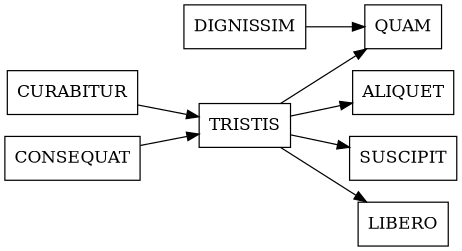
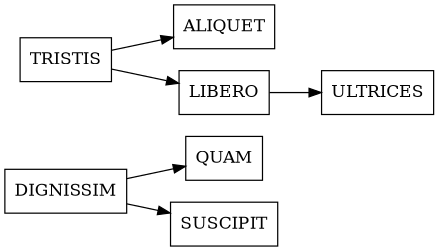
edge "TRISTIS" -> "QUAM": removed
node "CURABITUR": removed
node "ULTRICES": added
edge "TRISTIS" -> "SUSCIPIT": now "DIGNISSIM" -> "SUSCIPIT"
node "CONSEQUAT": removed
